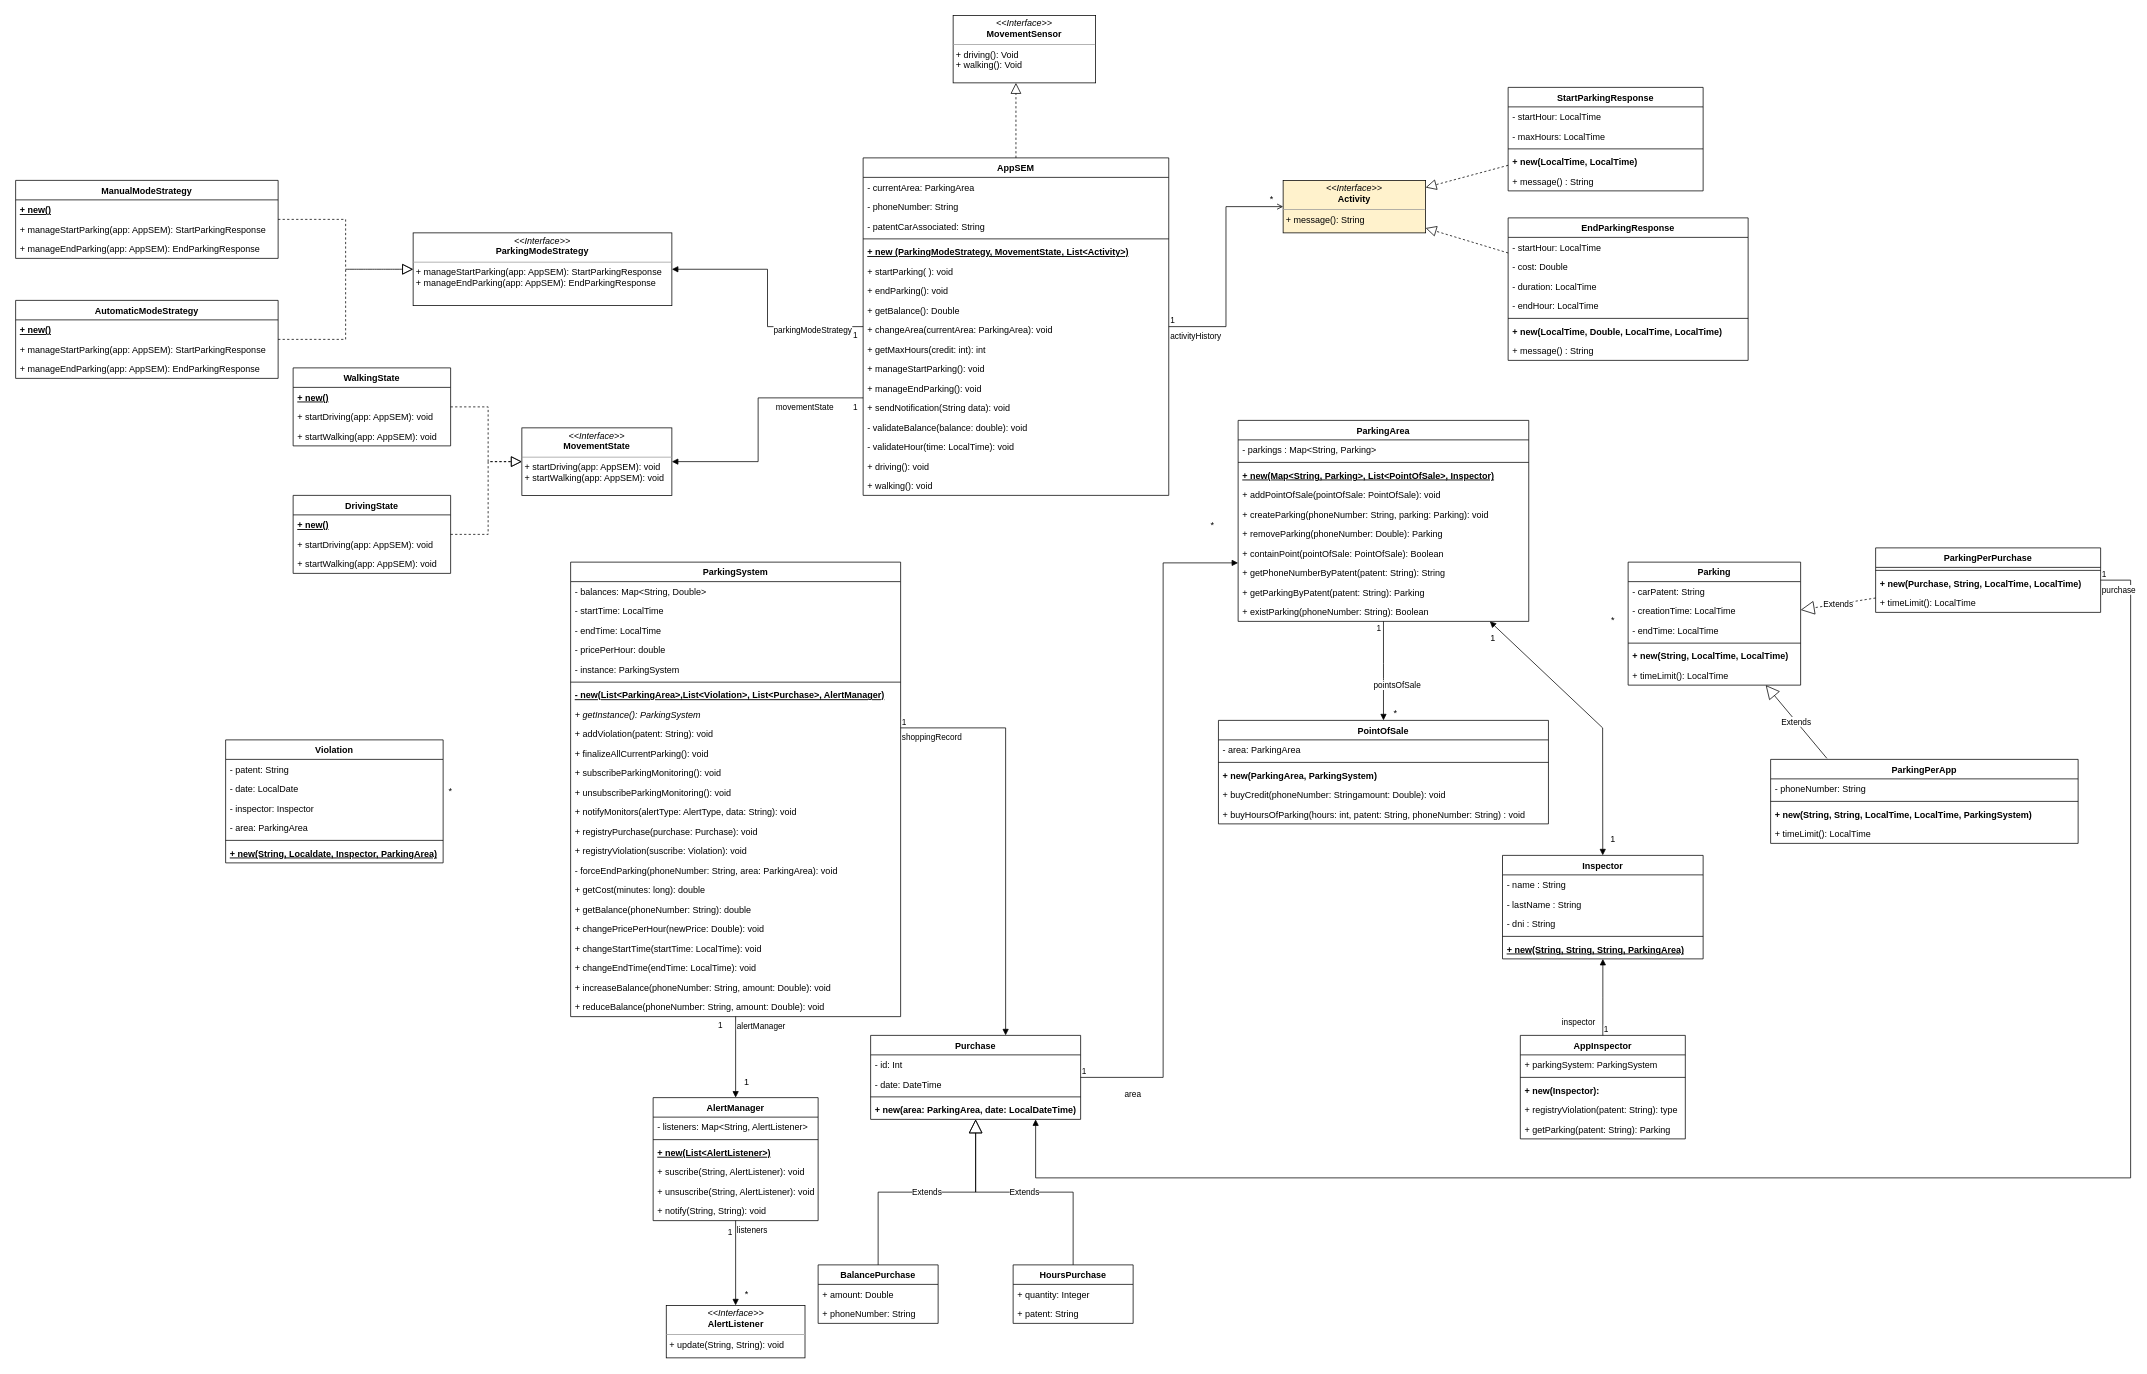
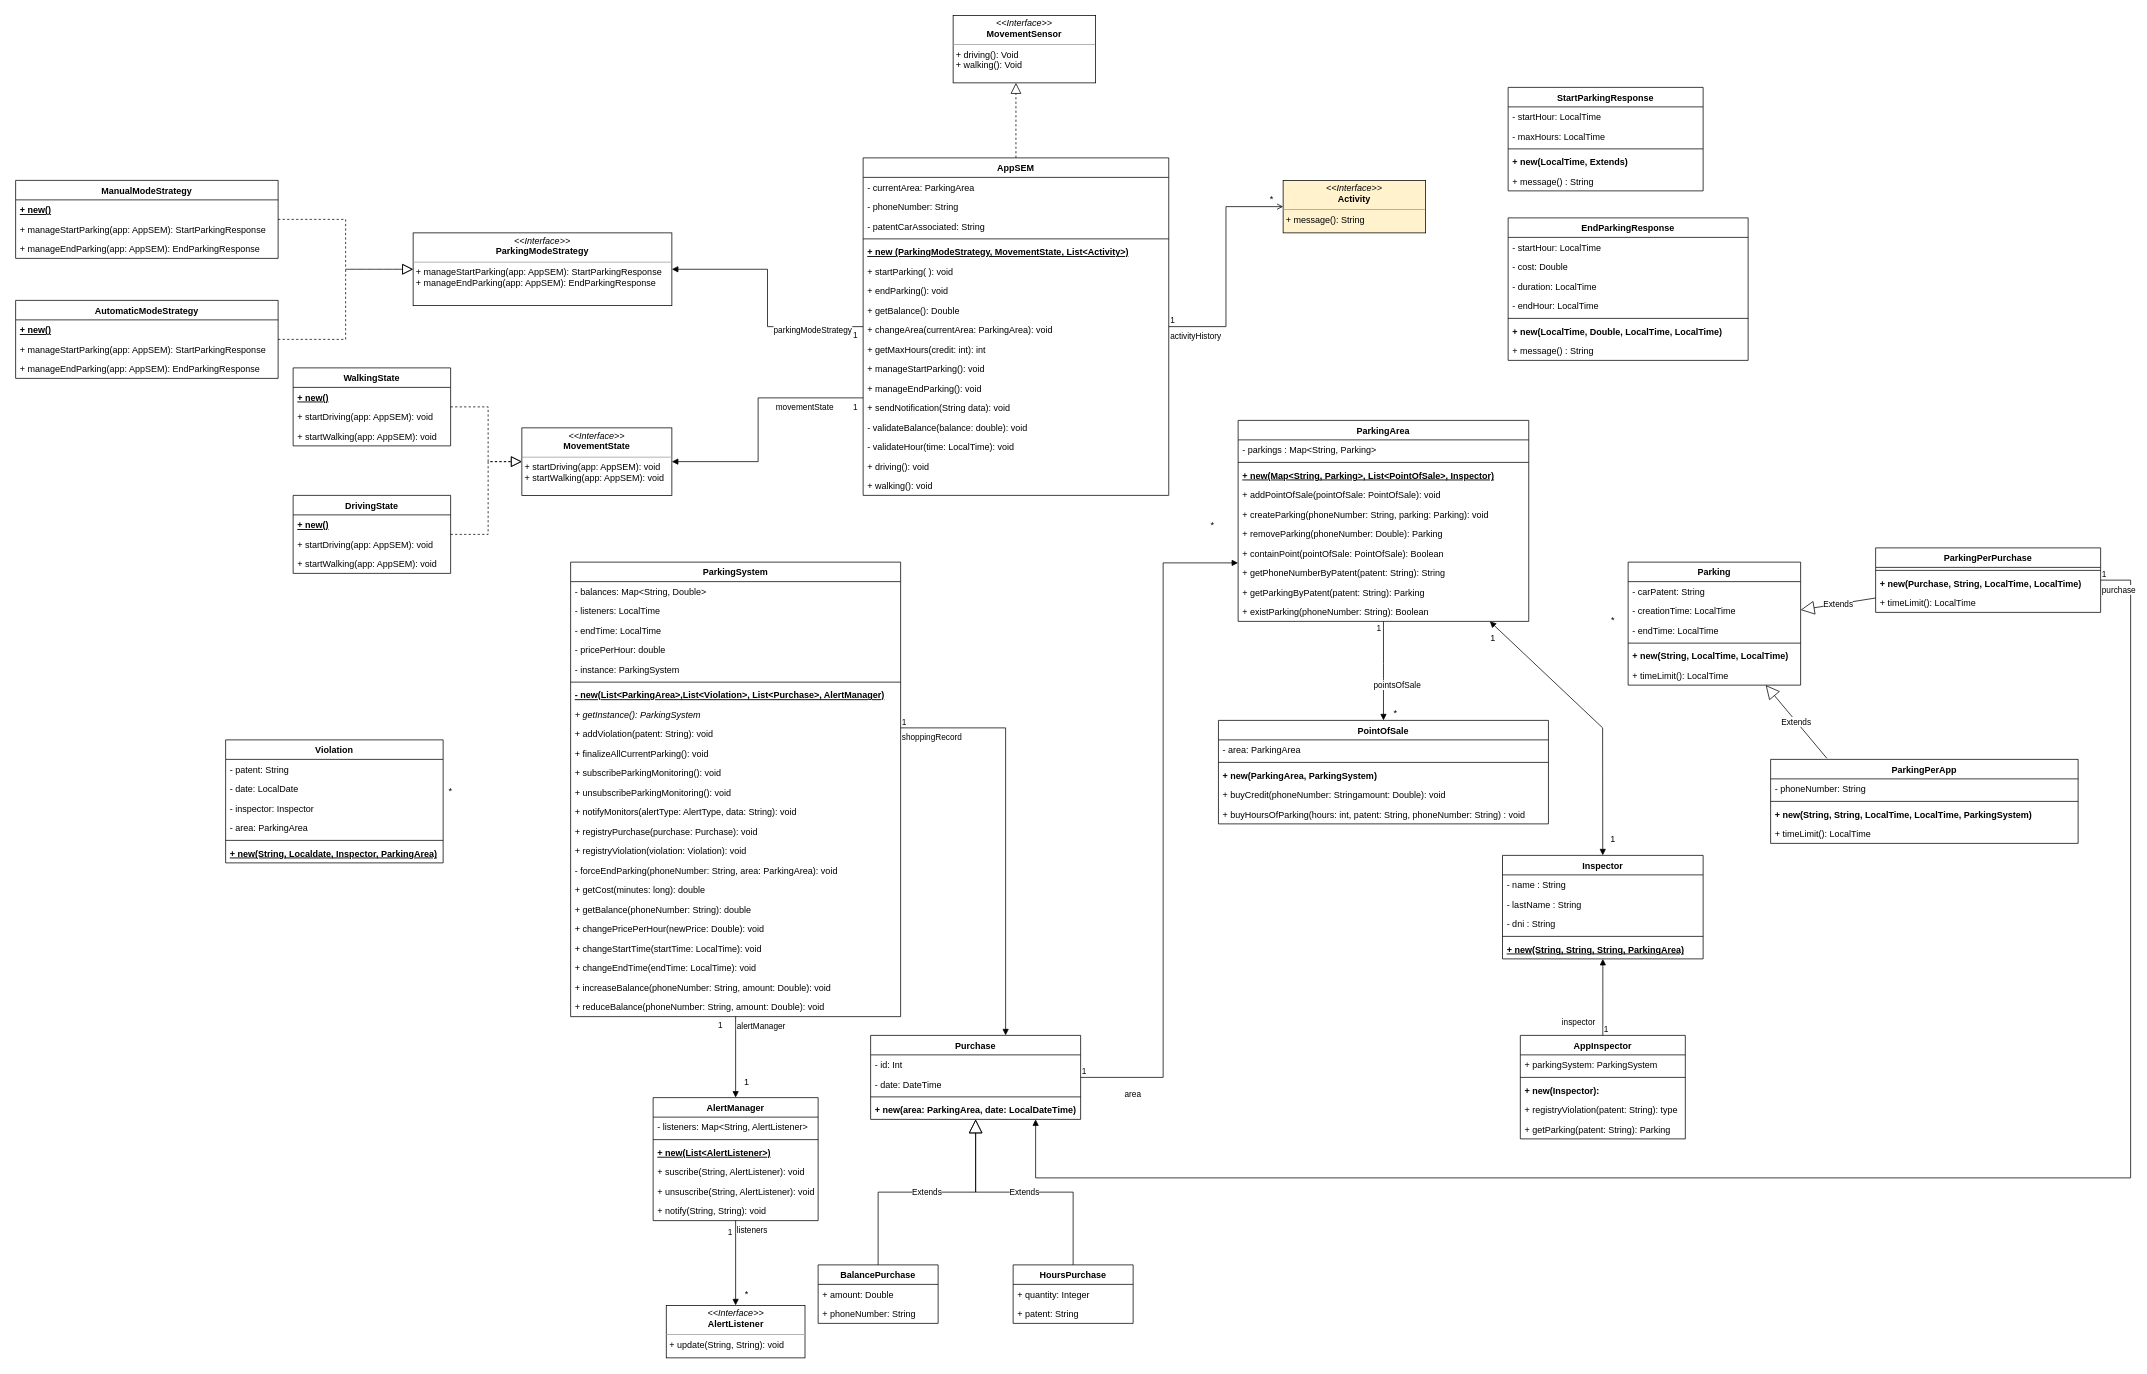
node "+ new(LocalTime, LocalTime)": label "+ new(LocalTime, LocalTime)" -> "+ new(LocalTime, Extends)"
edge "StartParkingResponse" -> "<<Interface>> Activity + message(): String": removed
edge "EndParkingResponse" -> "<<Interface>> Activity + message(): String": removed
edge "ParkingPerPurchase" -> "Parking": style dashed -> solid
node "- startTime: LocalTime": label "- startTime: LocalTime" -> "- listeners: LocalTime"
node "+ registryViolation(suscribe: Violation): void": label "+ registryViolation(suscribe: Violation): void" -> "+ registryViolation(violation: Violation): void"
